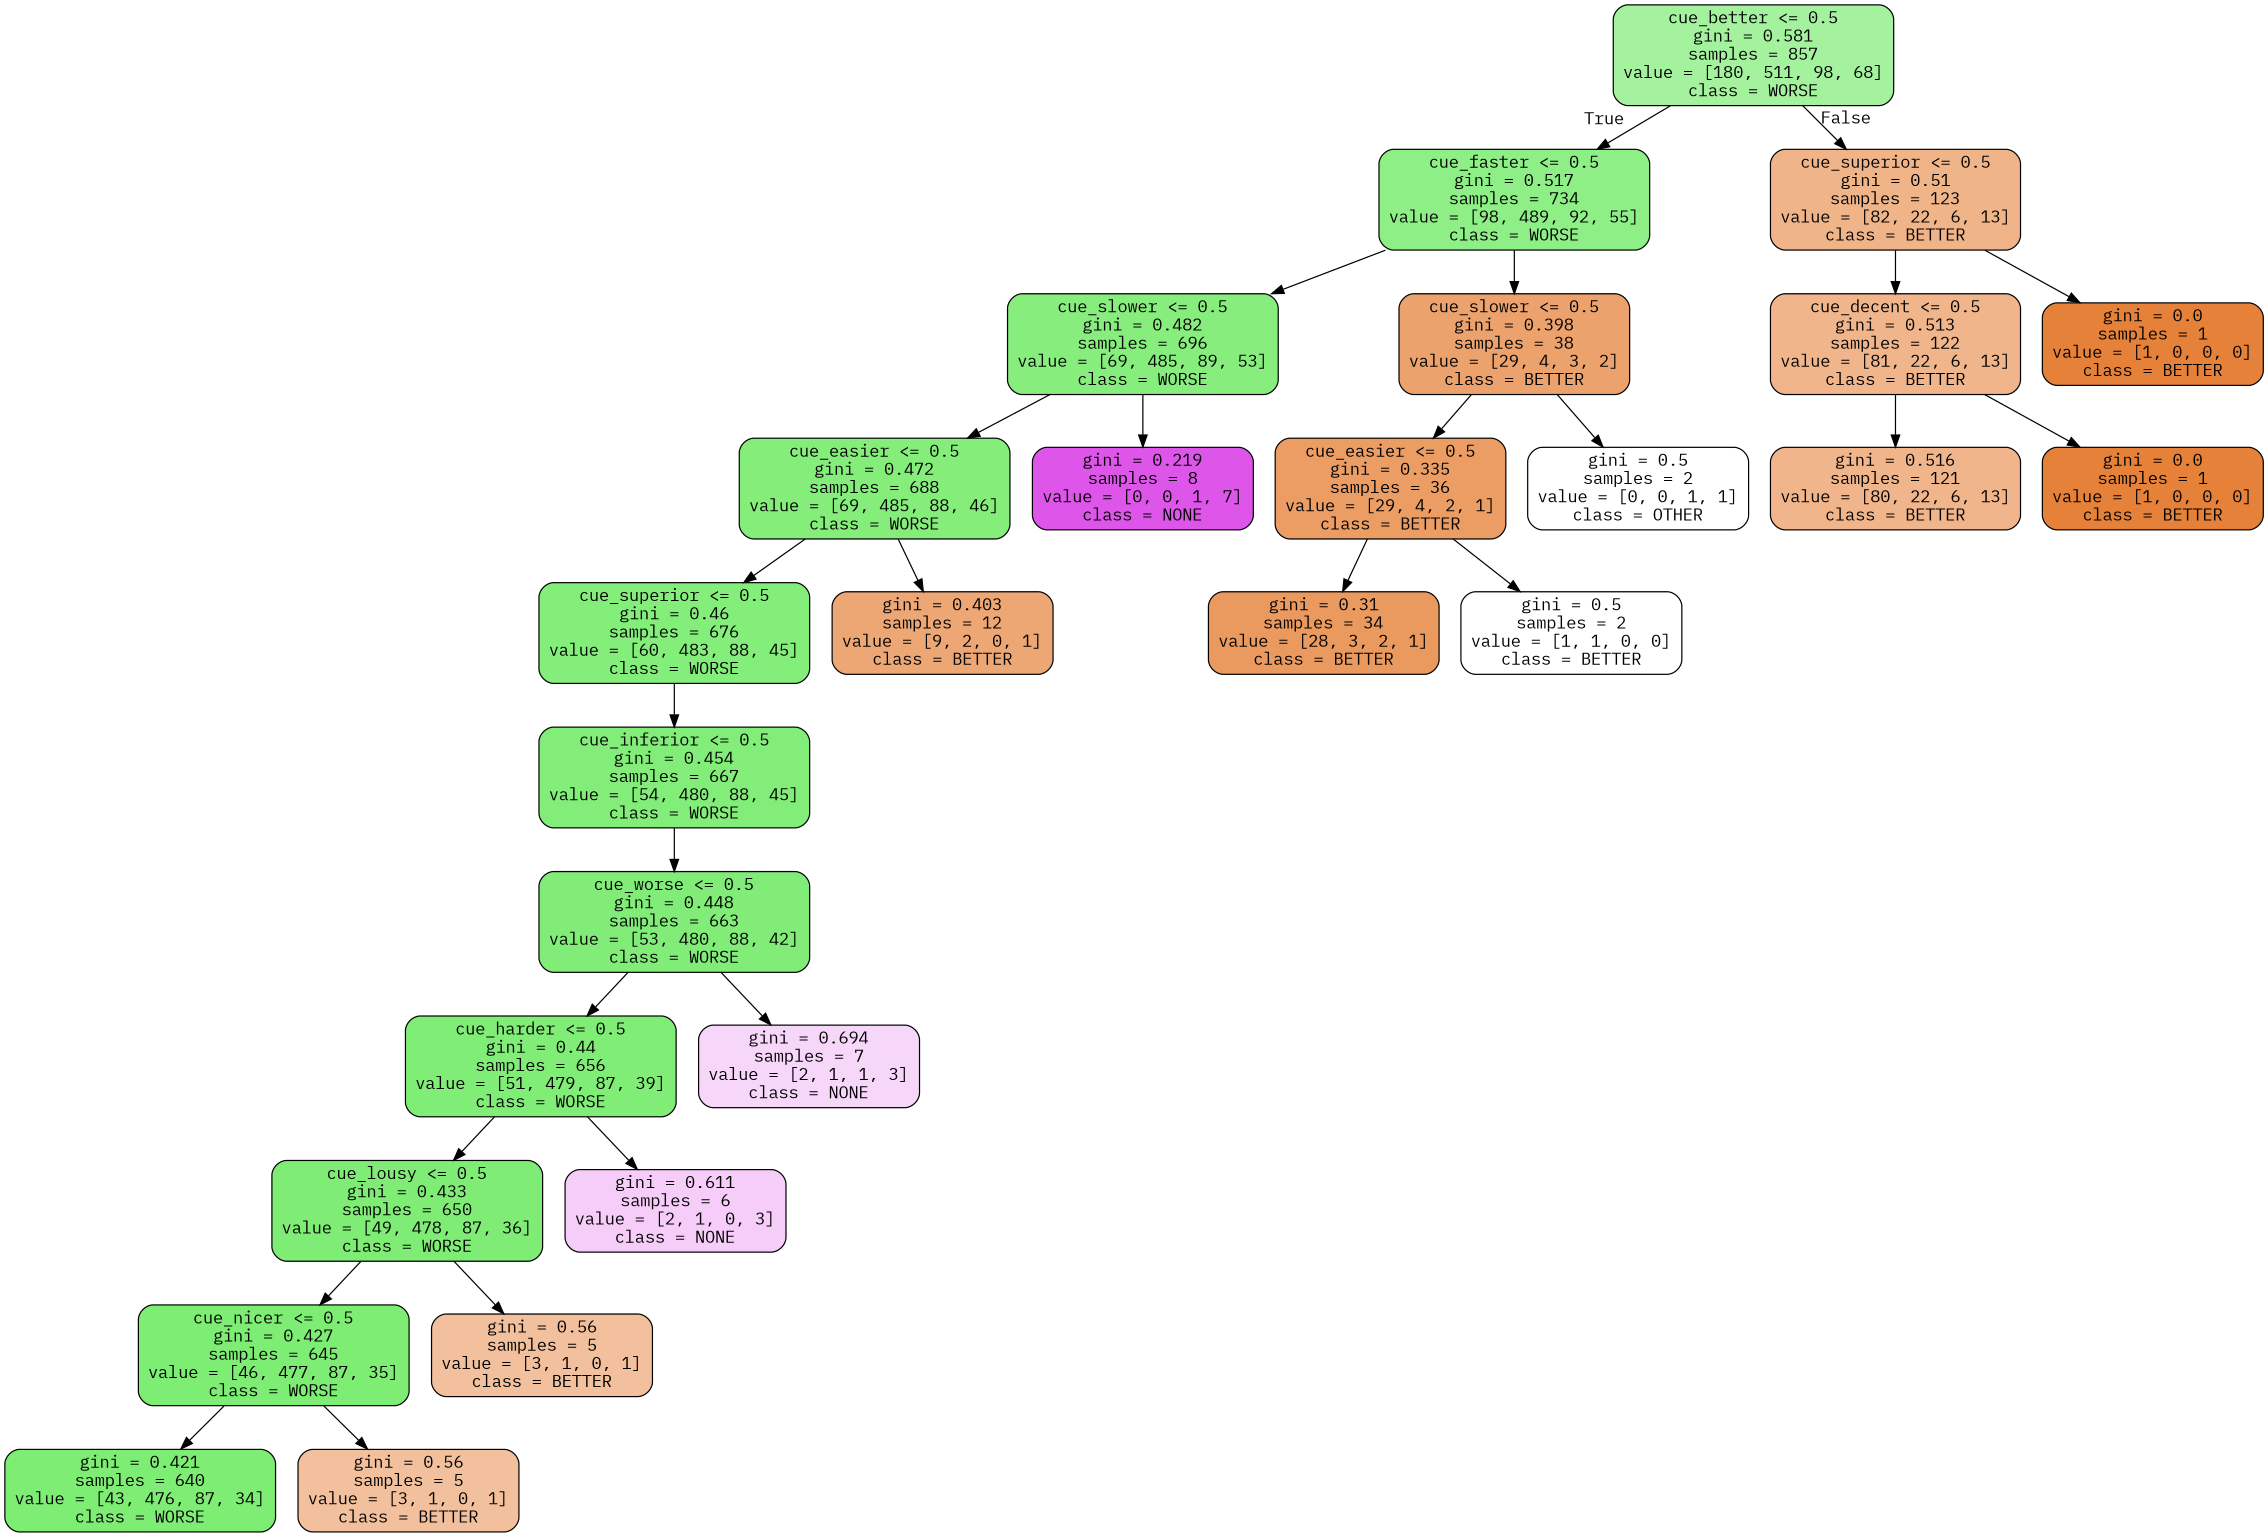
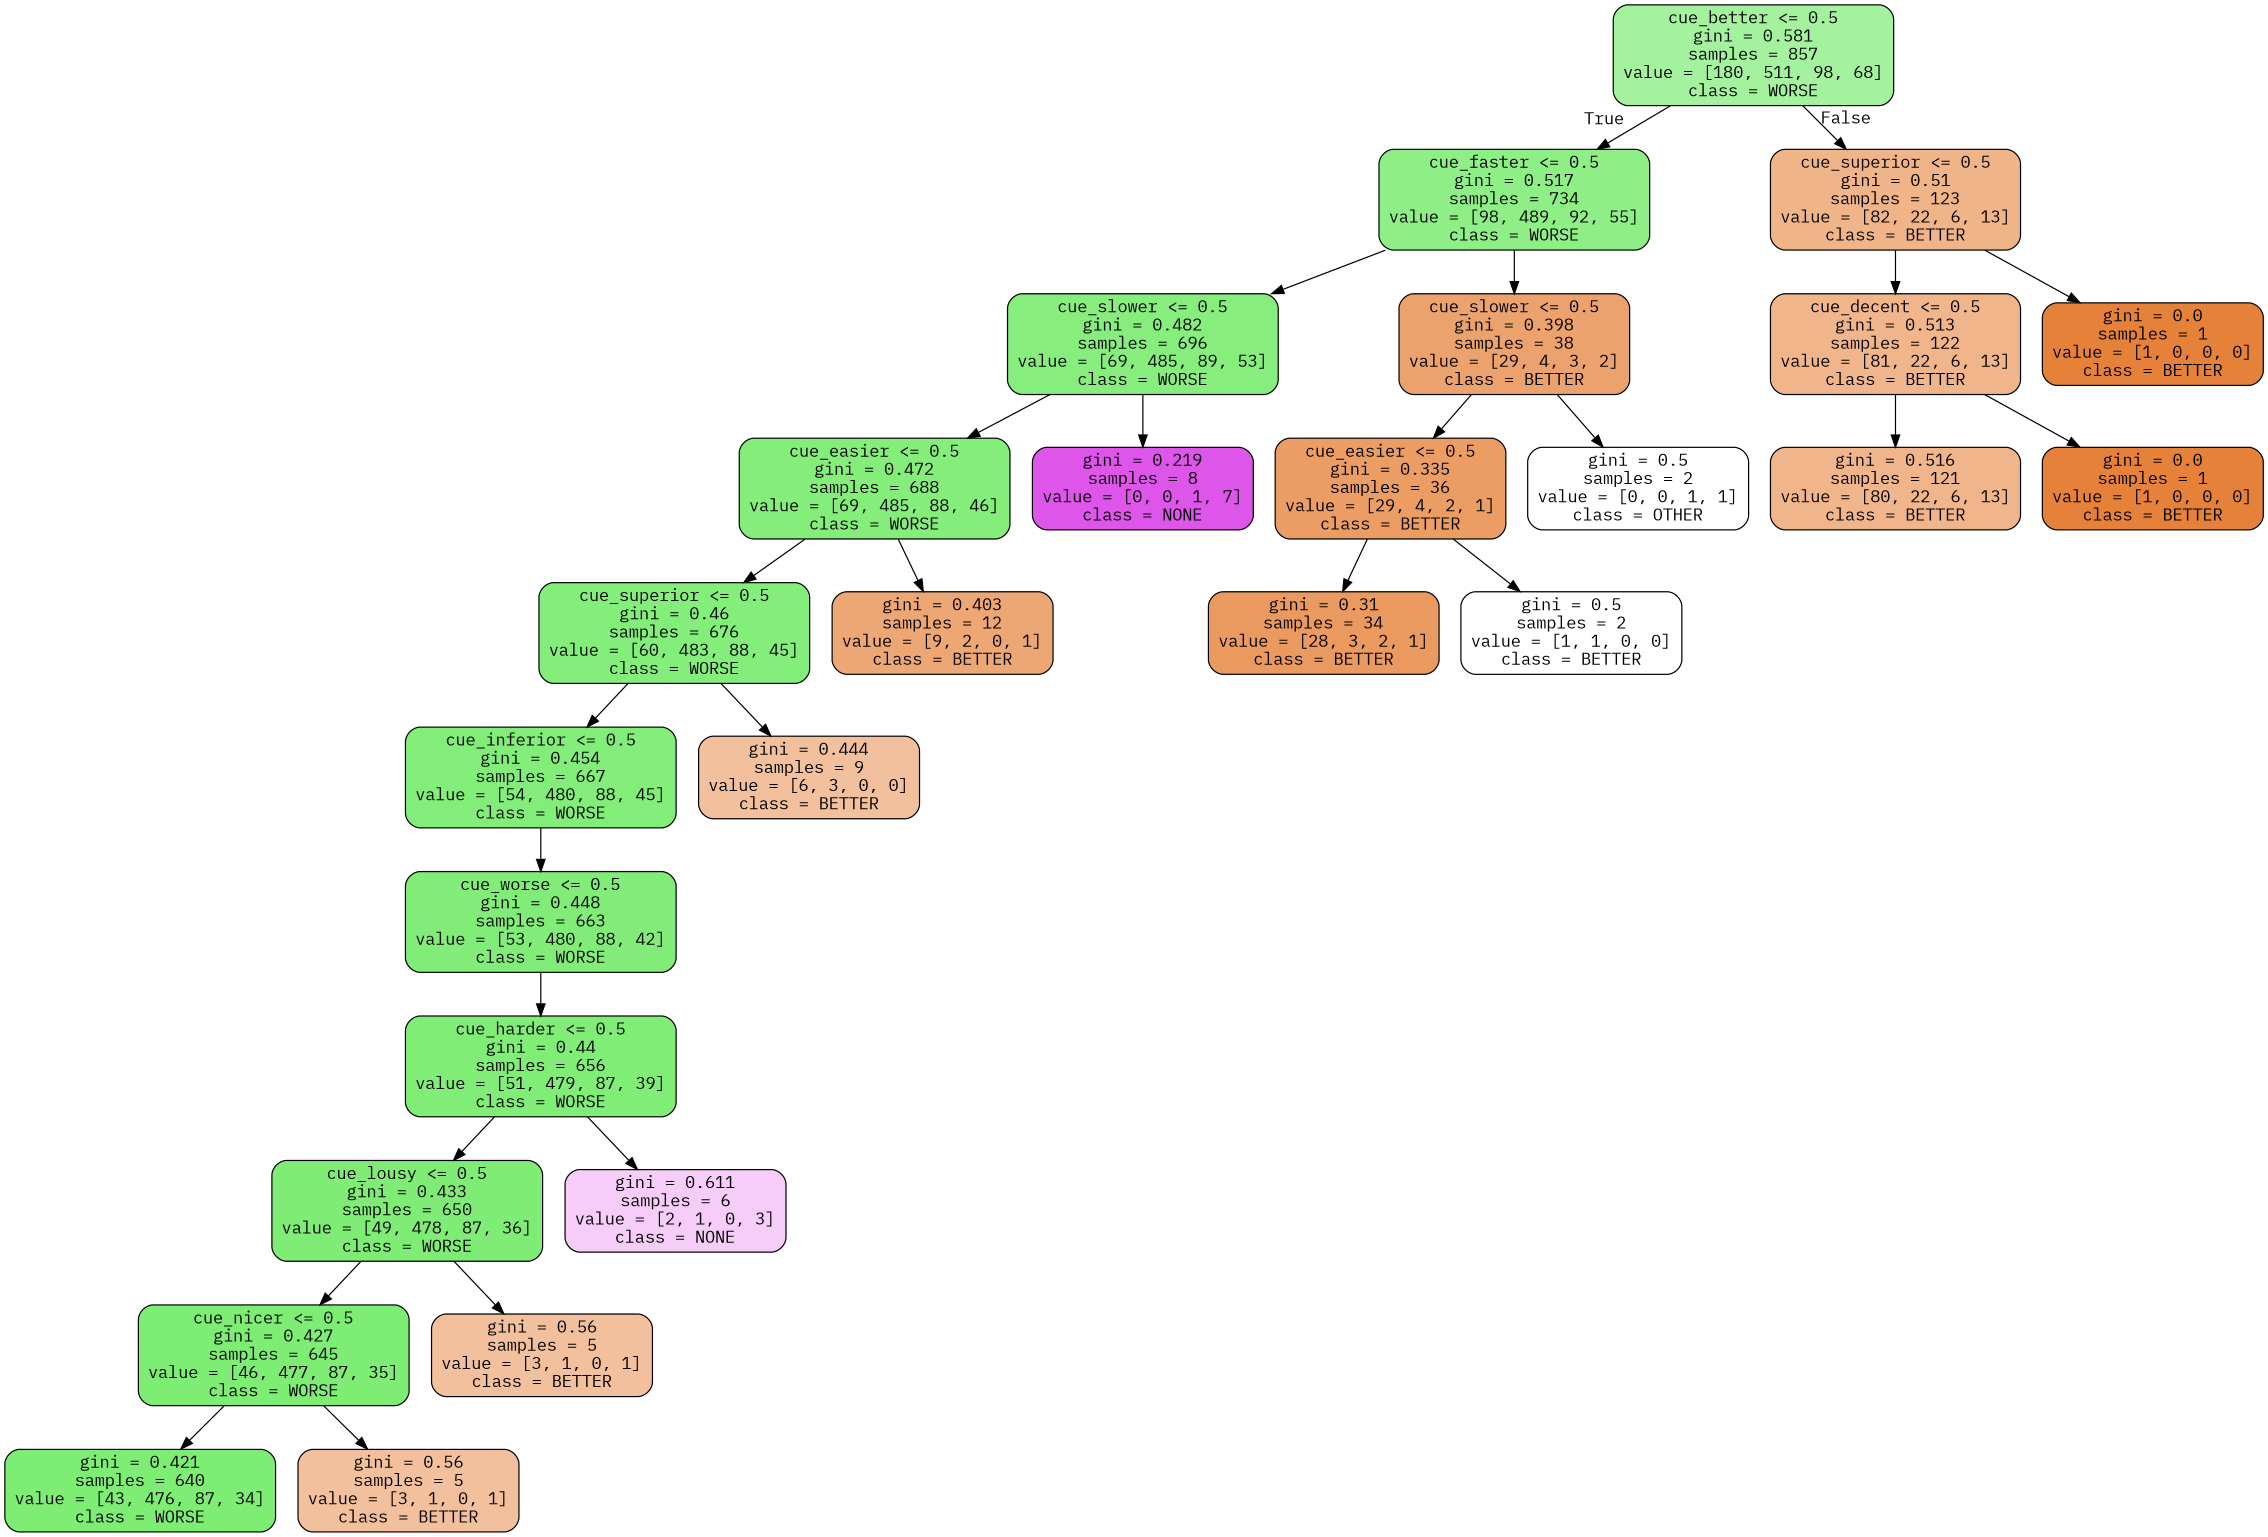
node "gini = 0.444 samples = 9 value = [6, 3, 0, 0] class = BETTER": added
node "gini = 0.694 samples = 7 value = [2, 1, 1, 3] class = NONE": removed
